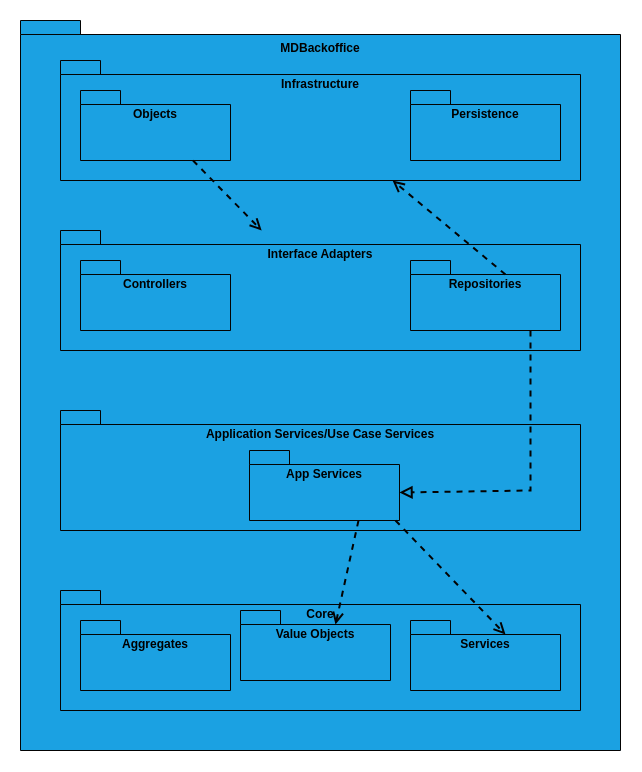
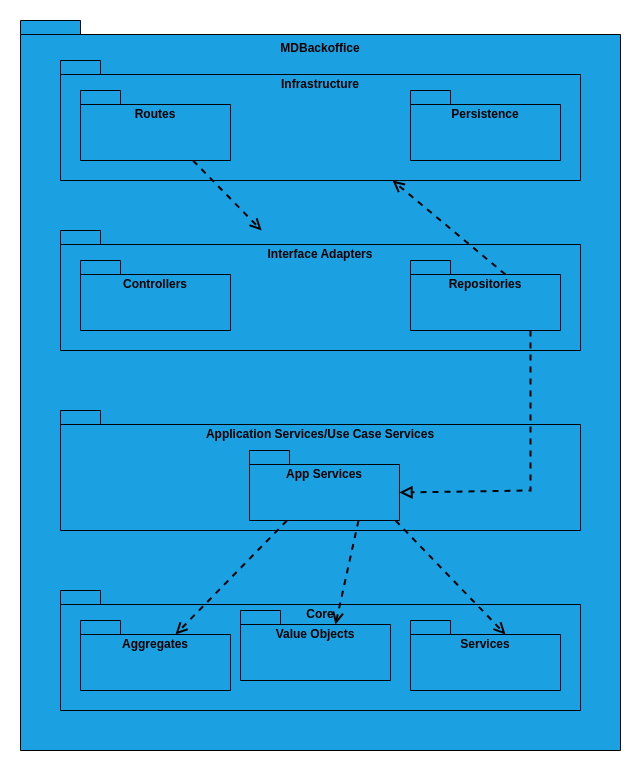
node "Objects": label "Objects" -> "Routes"
edge "App Services" -> "Aggregates": added
